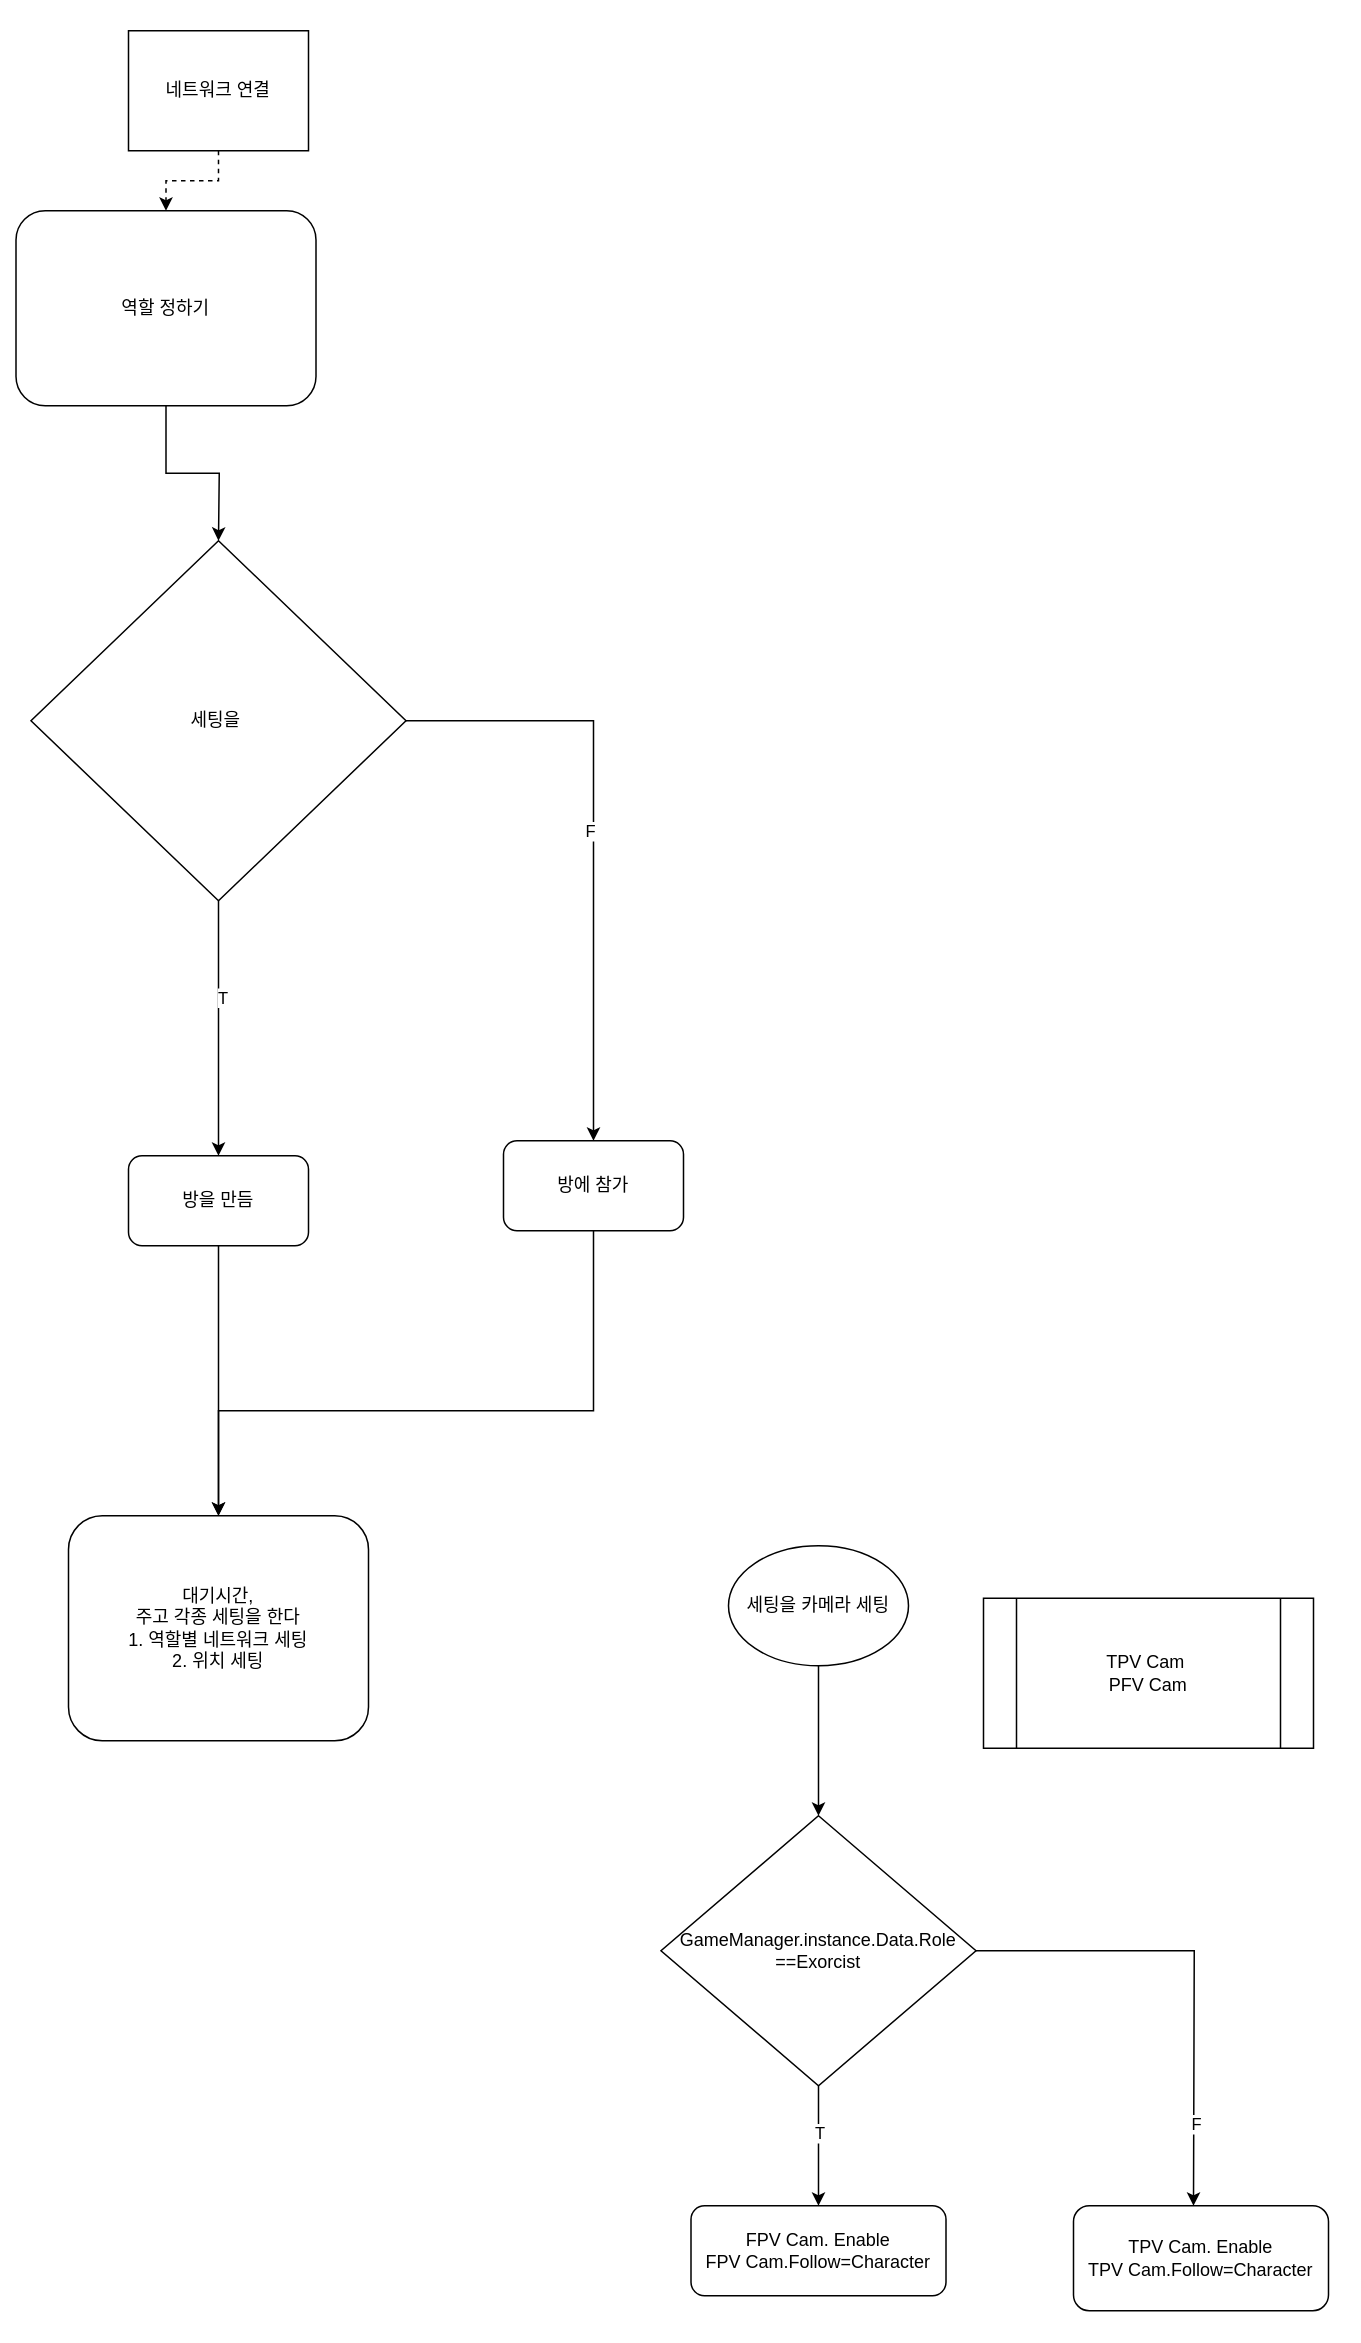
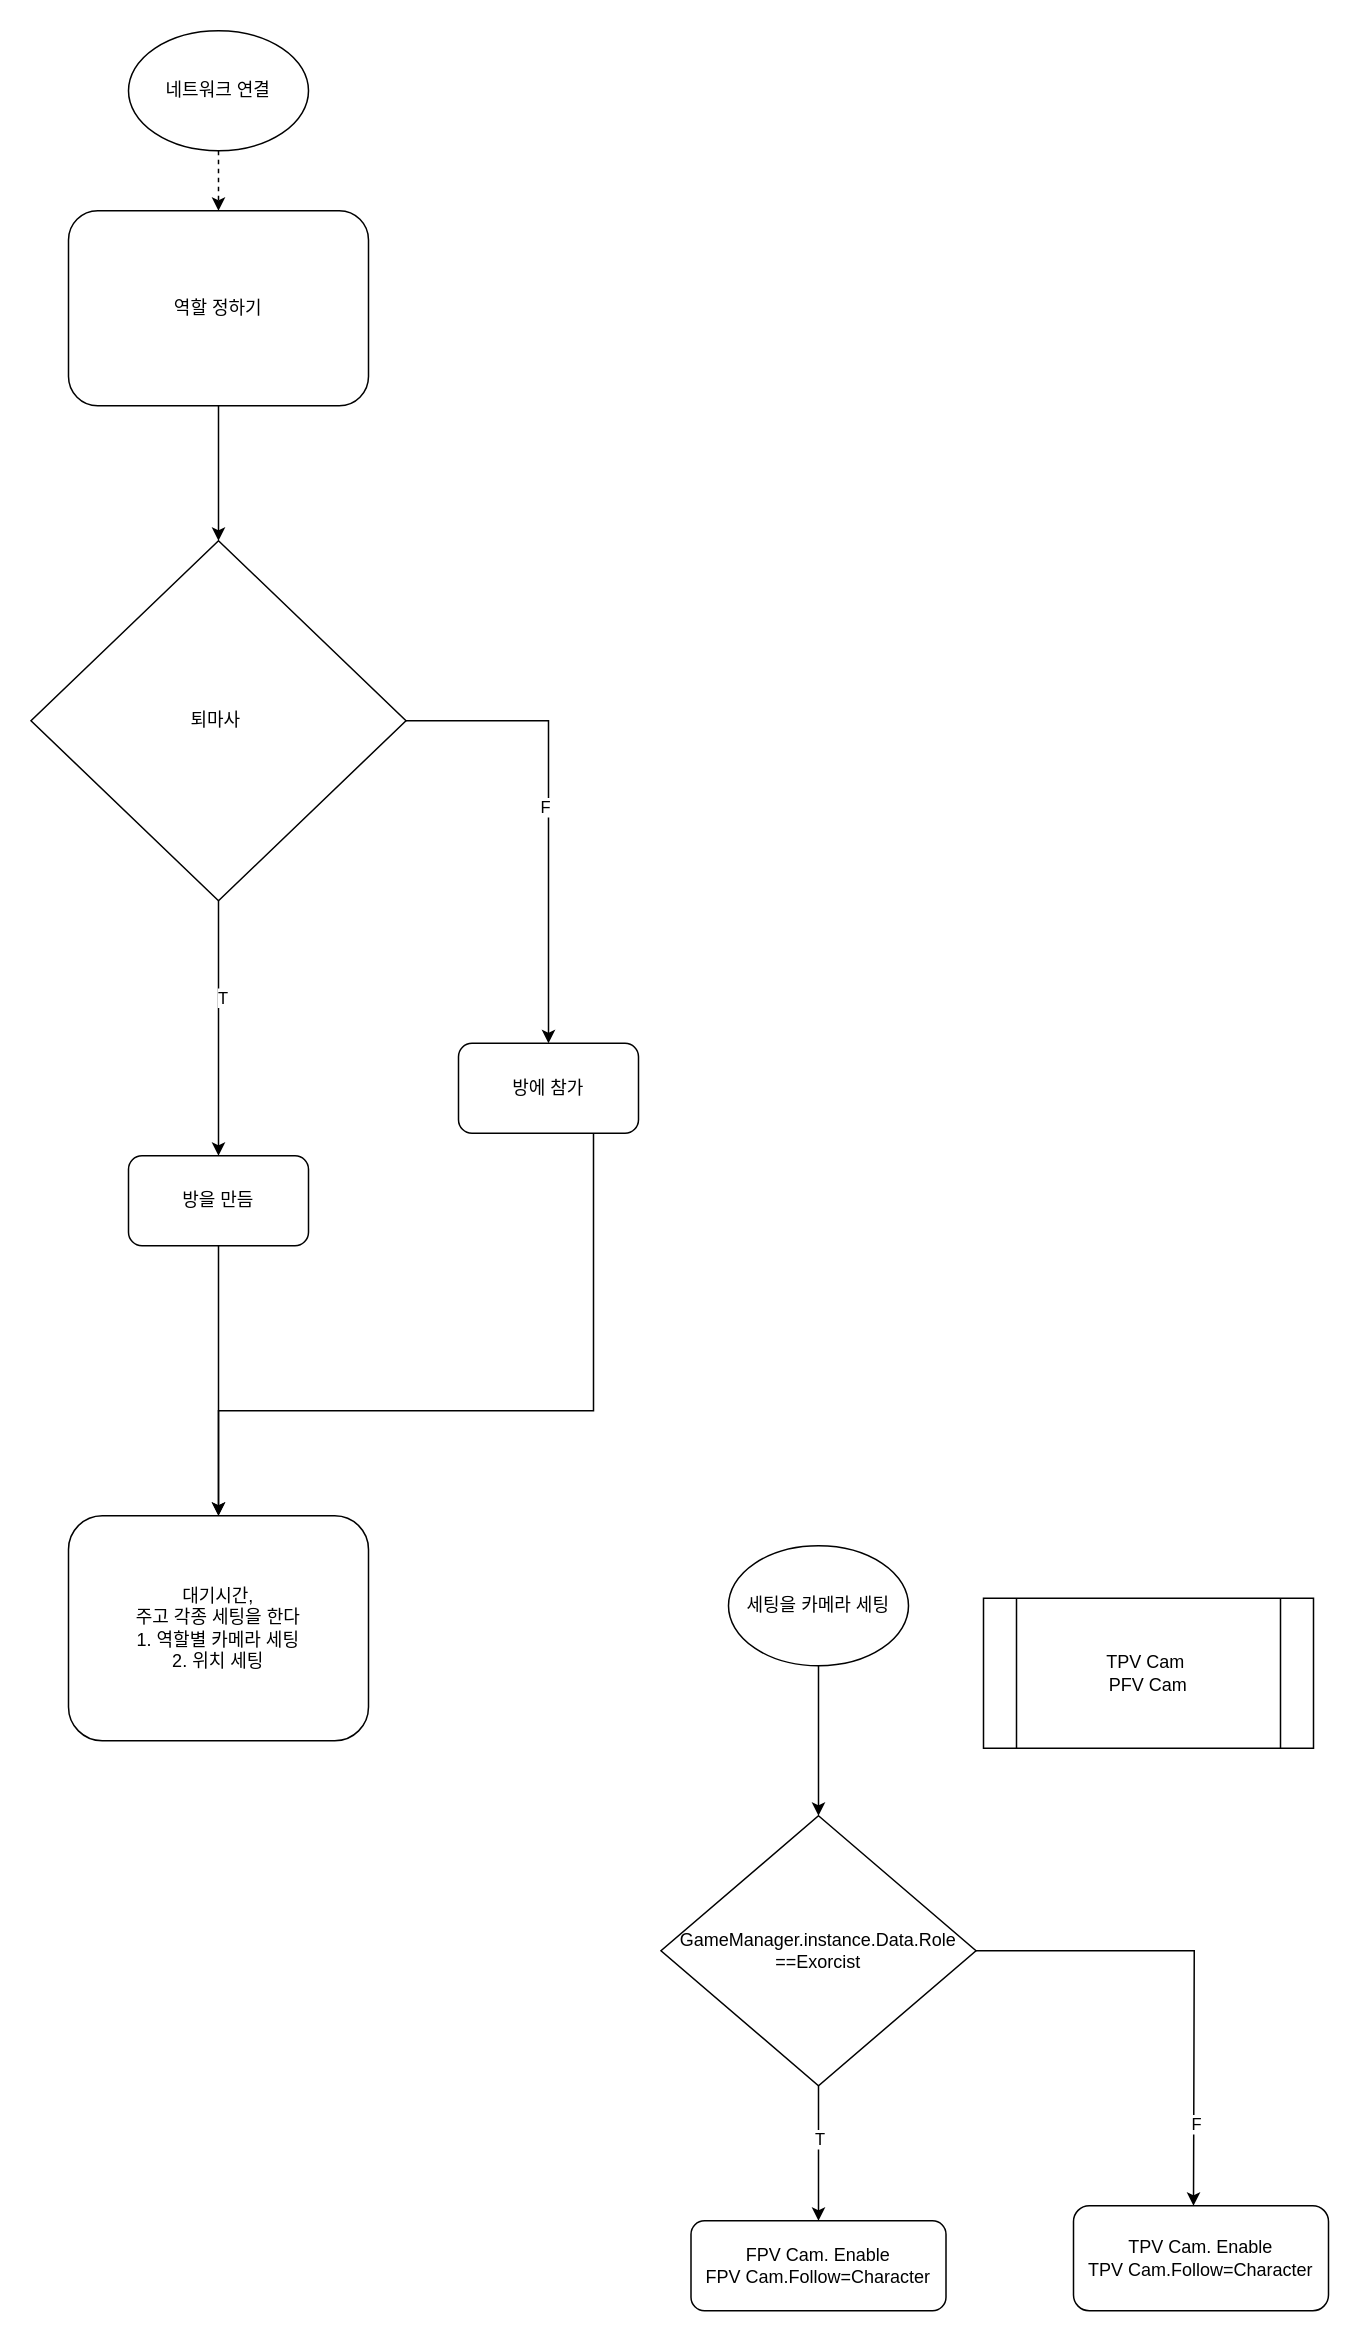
node "네트워크 연결": shape rectangle -> ellipse
node "역할 정하기": moved (166, 308) -> (218, 308)
node "세팅을": label "세팅을" -> "퇴마사"
node "방에 참가": moved (593, 1186) -> (548, 1088)
node "대기시간, 주고 각종 세팅을 한다 1. 역할별 네트워크 세팅 2. 위치 세팅": label "대기시간, 주고 각종 세팅을 한다 1. 역할별 네트워크 세팅 2. 위치 세팅" -> "대기시간, 주고 각종 세팅을 한다 1. 역할별 카메라 세팅 2. 위치 세팅"
node "FPV Cam. Enable FPV Cam.Follow=Character": moved (818, 2251) -> (818, 2266)
